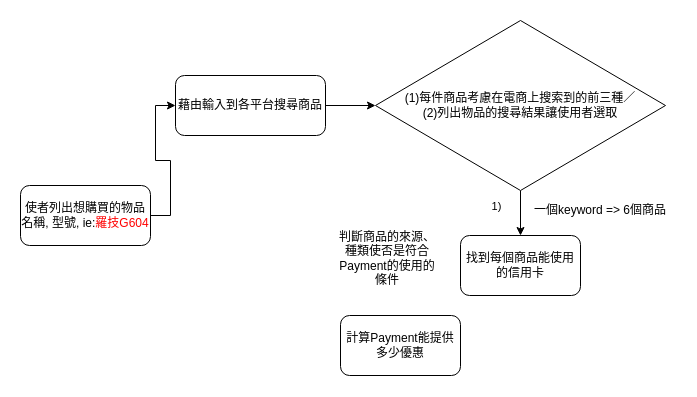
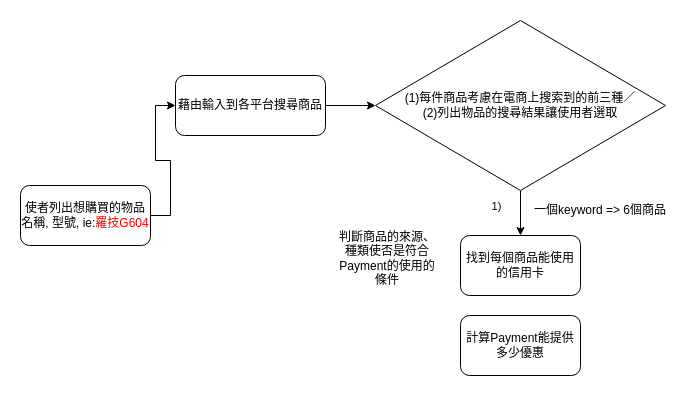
node "計算Payment能提供多少優惠": moved (401, 346) -> (521, 346)
